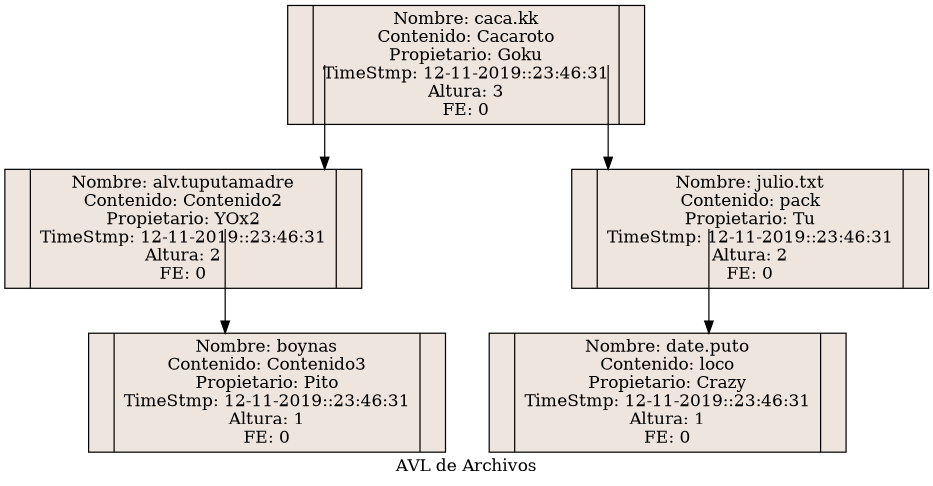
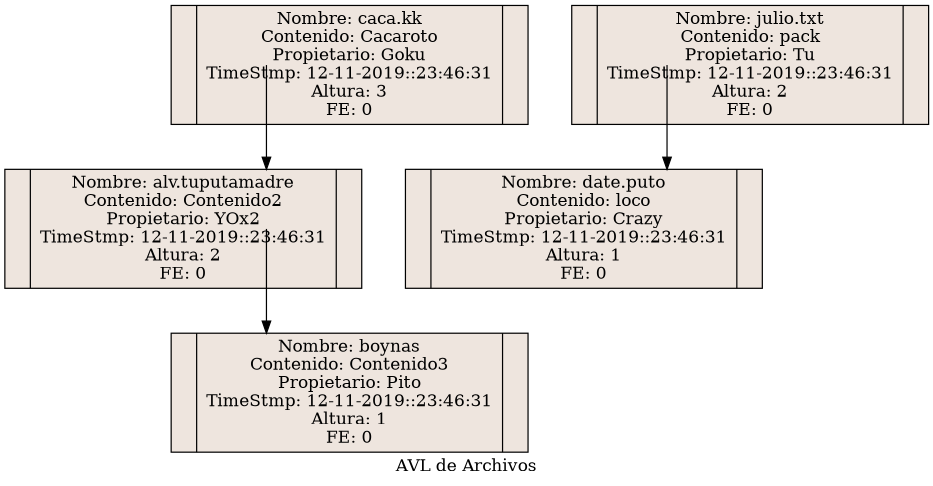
edge "Nombre: caca.kk" -> "Nombre: julio.txt": removed
